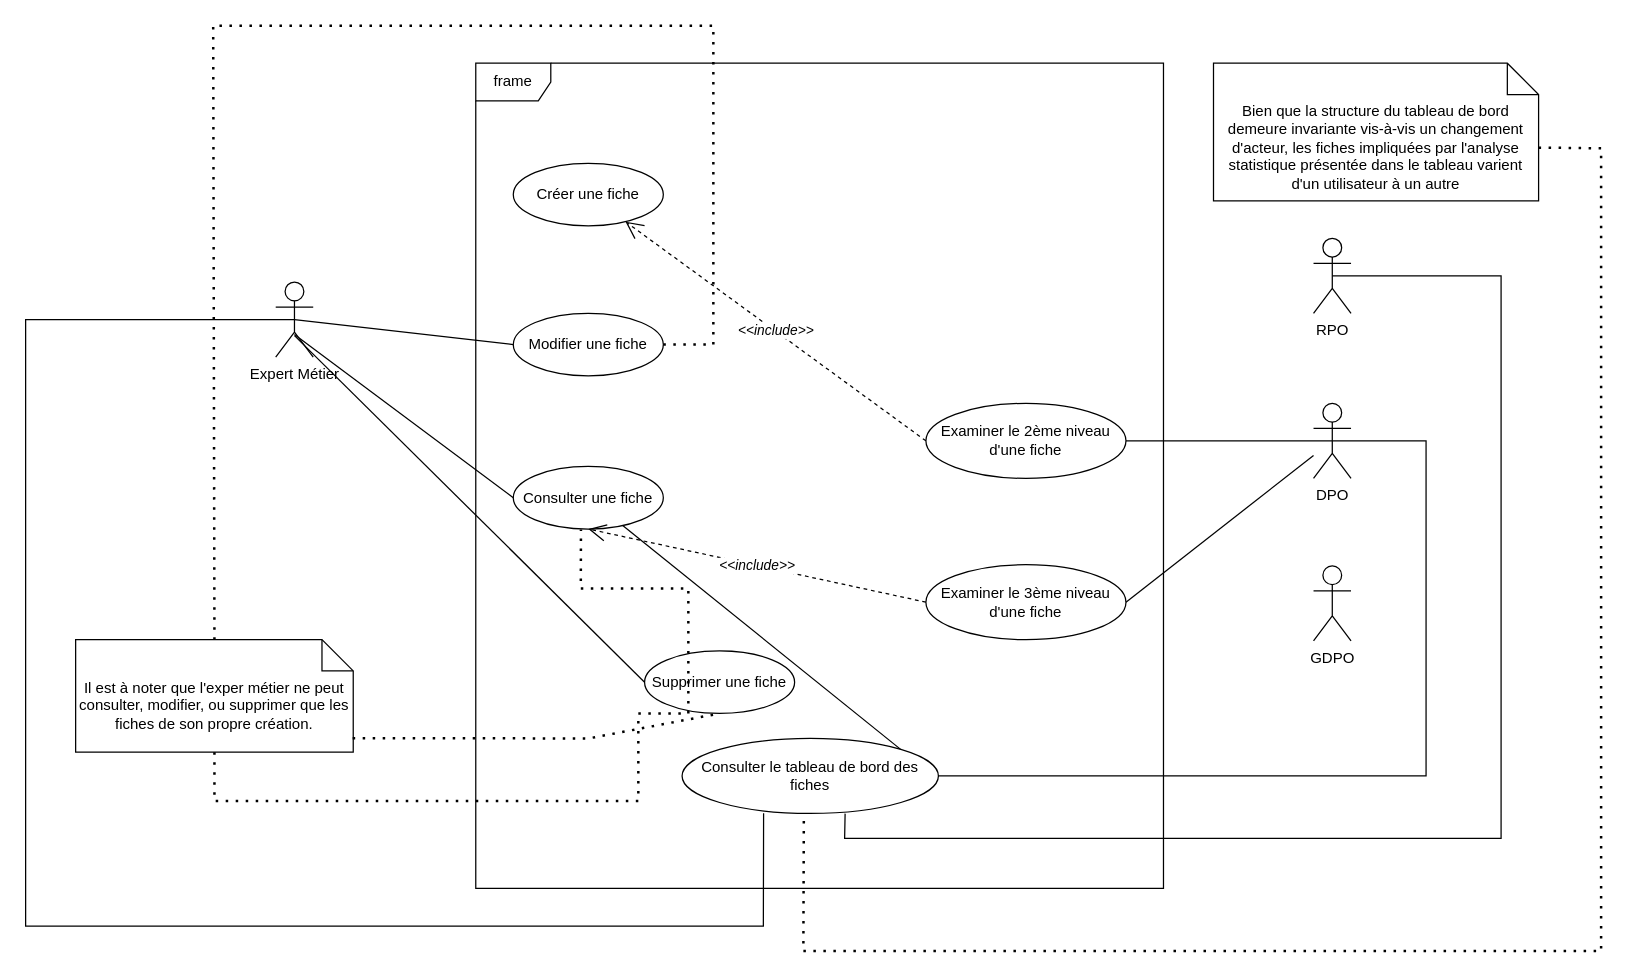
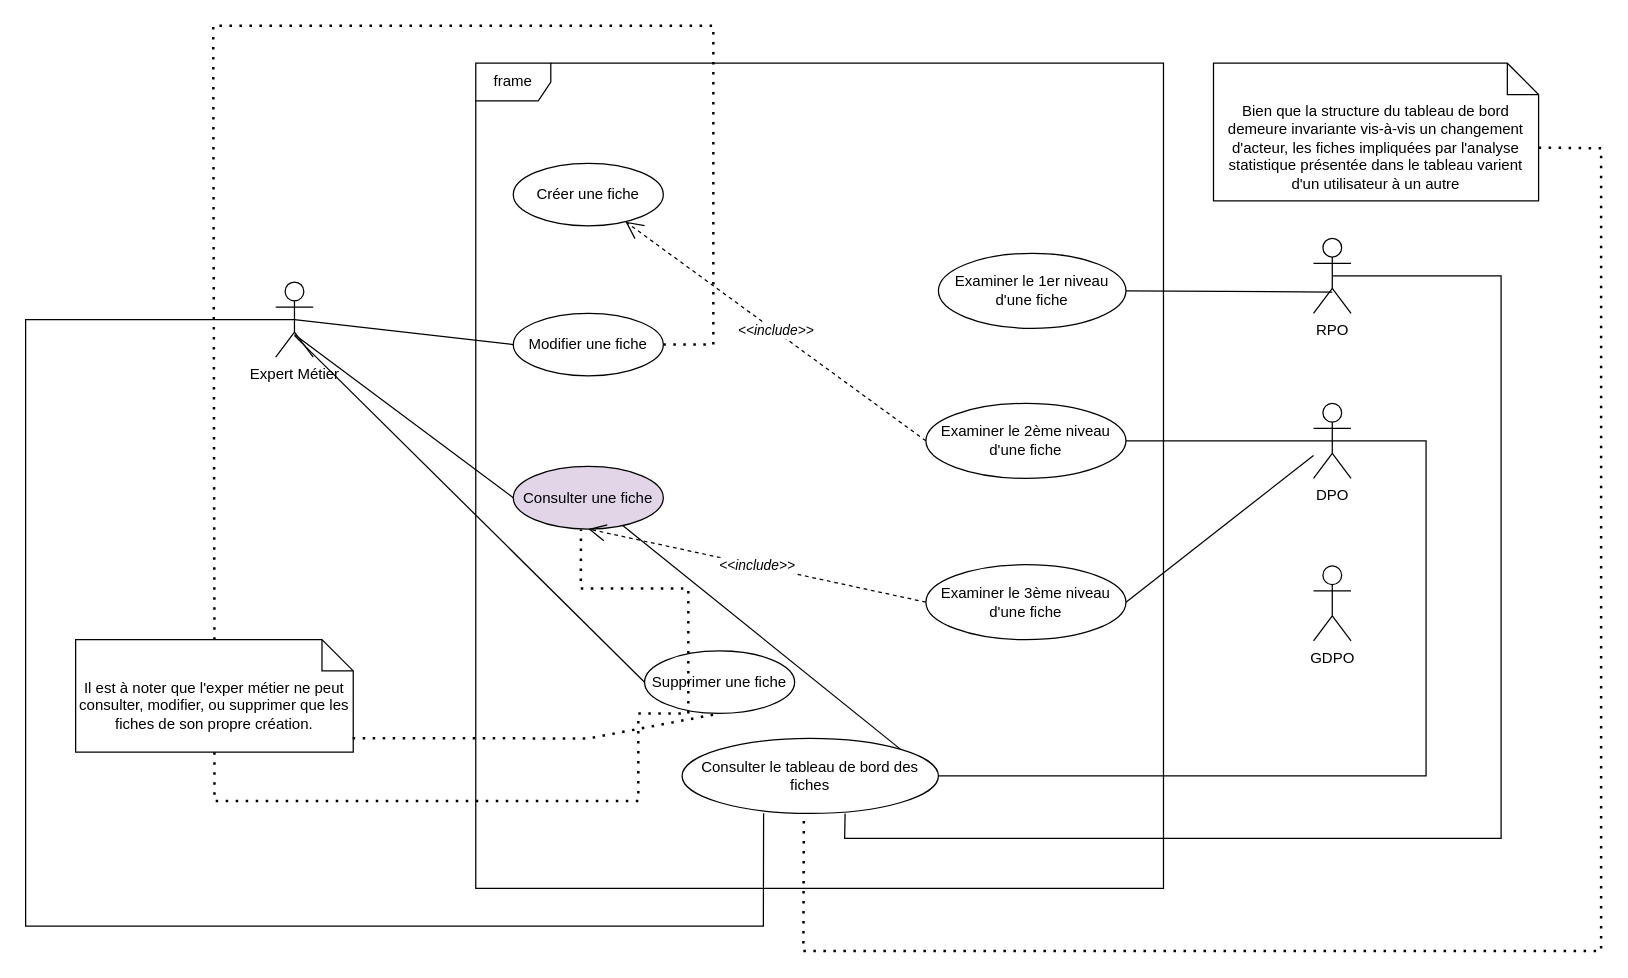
node "Examiner le 1er niveau d'une fiche": added
edge "RPO" -- "Examiner le 1er niveau d'une fiche": added
node "Consulter une fiche": fillcolor #ffffff -> #e1d5e7
